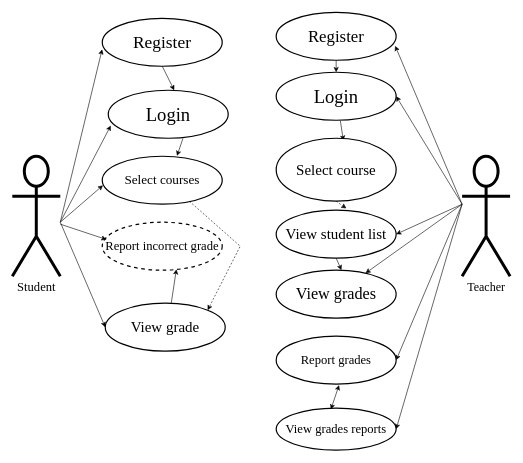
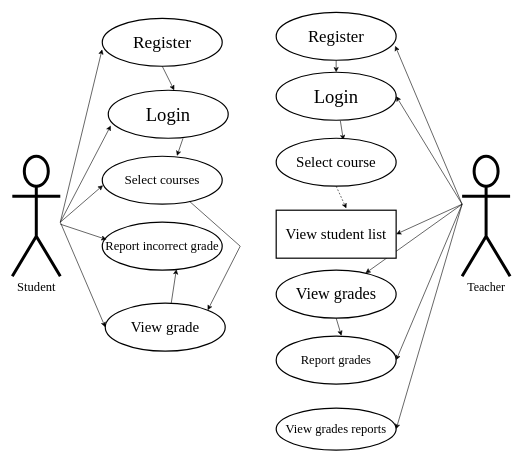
node "Select course": size 120x63 -> 120x48
node "View student list": shape ellipse -> rectangle
node "Report incorrect grade": style dashed -> solid
edge "Select courses" -> "View grade": style dashed -> solid
edge "View student list" -> "View grades": removed
edge "View grades" -> "Report grades": added
edge "Report grades" -- "View grades reports": removed
